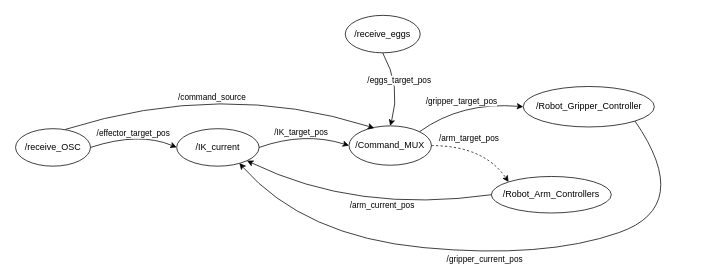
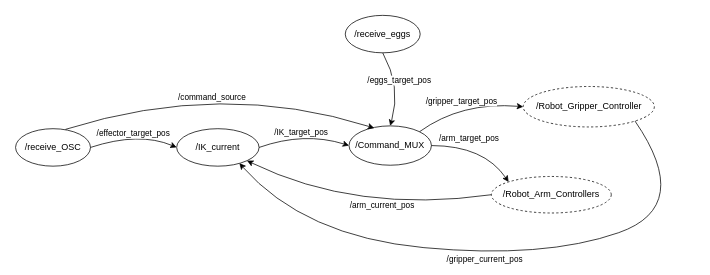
node "/Robot_Gripper_Controller": style solid -> dashed
edge "/Command_MUX" -> "/Robot_Arm_Controllers": style dashed -> solid
node "/Robot_Arm_Controllers": style solid -> dashed
